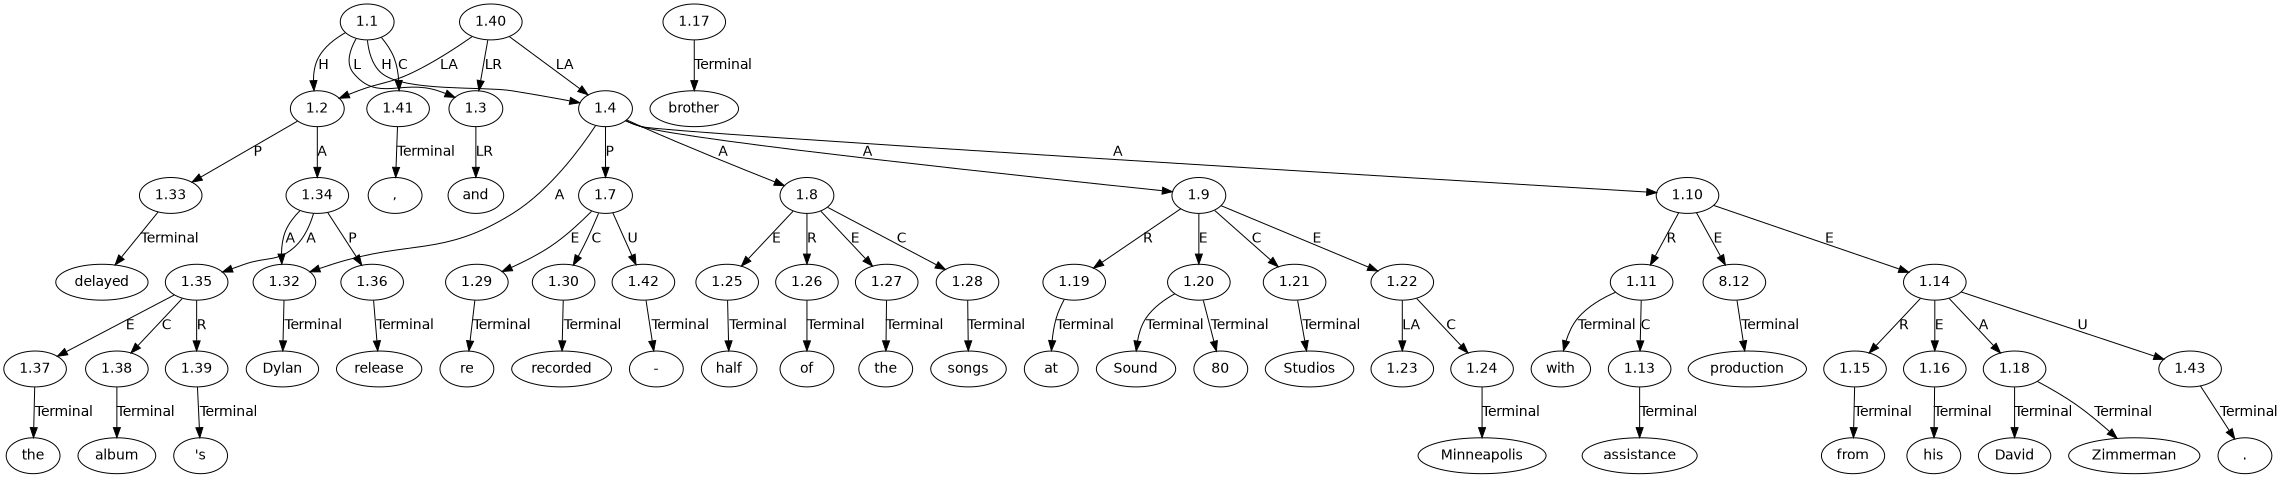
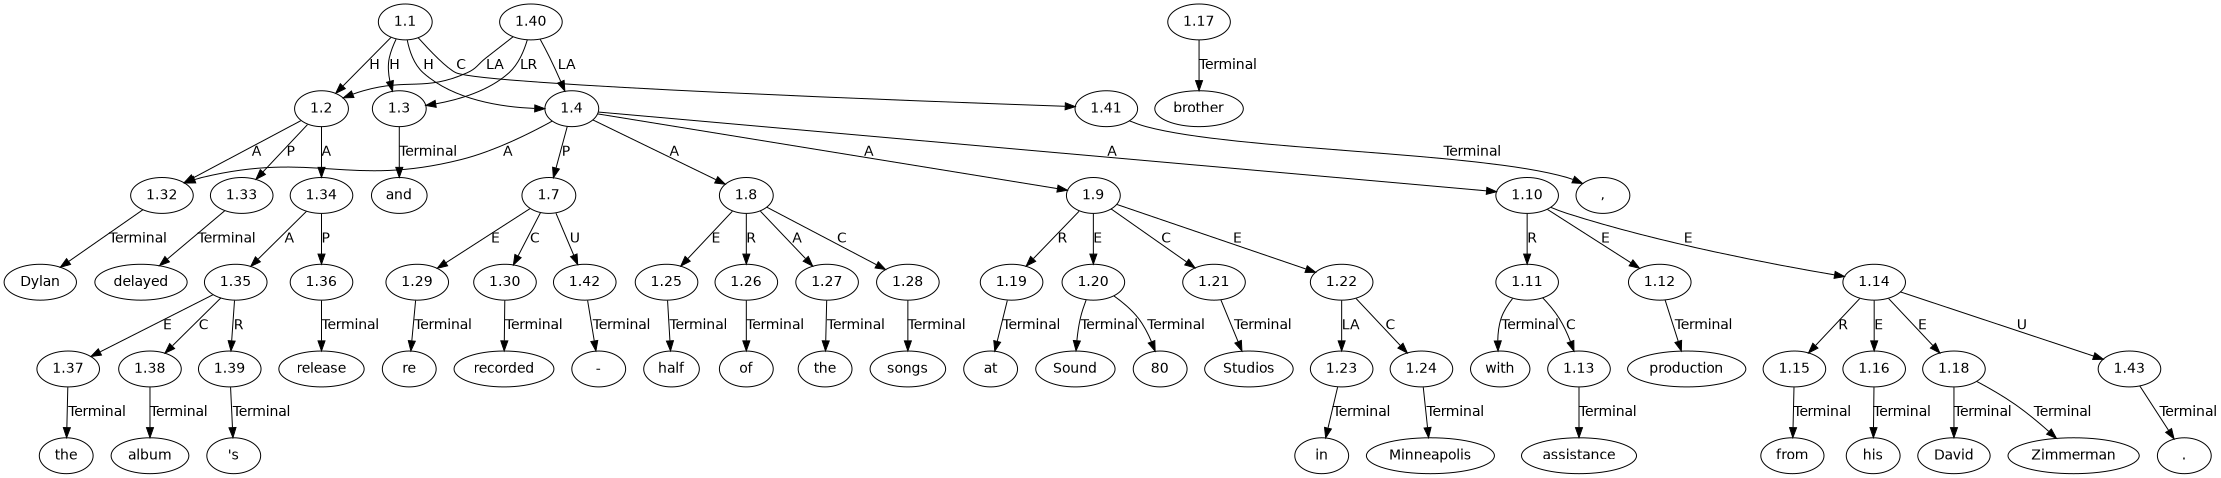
edge "1.1" -> "1.3": label "L" -> "H"
edge "1.3" -> "and": label "LR" -> "Terminal"
edge "1.34" -> "1.32": now "1.2" -> "1.32"
edge "1.8" -> "1.27": label "E" -> "A"
node "8.12": label "8.12" -> "1.12"
edge "1.14" -> "1.18": label "A" -> "E"
node "in": added
